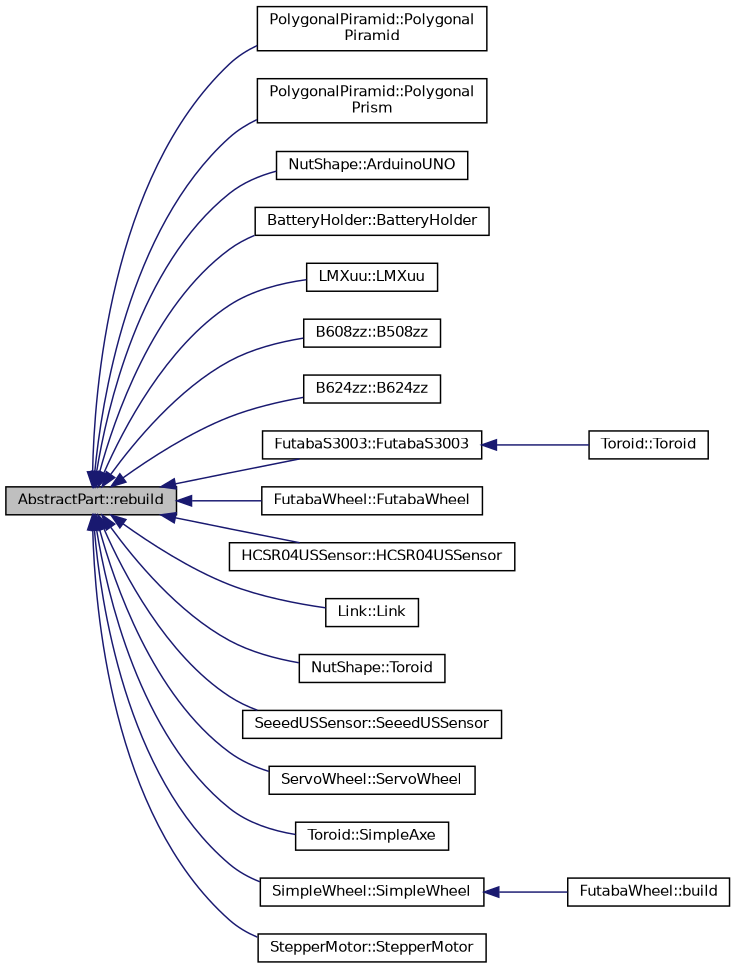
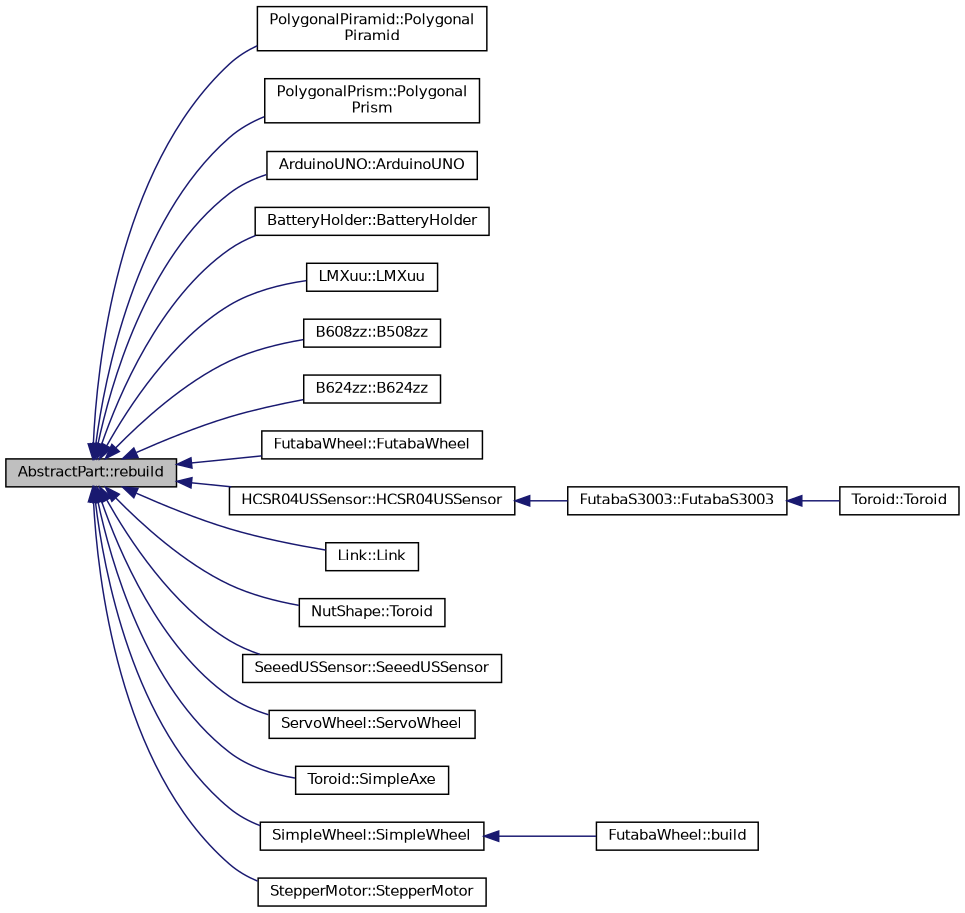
node "PolygonalPiramid::Polygonal Prism": label "PolygonalPiramid::Polygonal Prism" -> "PolygonalPrism::Polygonal Prism"
node "NutShape::ArduinoUNO": label "NutShape::ArduinoUNO" -> "ArduinoUNO::ArduinoUNO"
edge "FutabaS3003::FutabaS3003" -> "AbstractPart::rebuild": now "FutabaS3003::FutabaS3003" -> "HCSR04USSensor::HCSR04USSensor"
